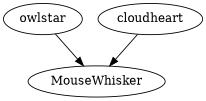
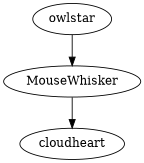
edge "cloudheart" -> "MouseWhisker": reversed
